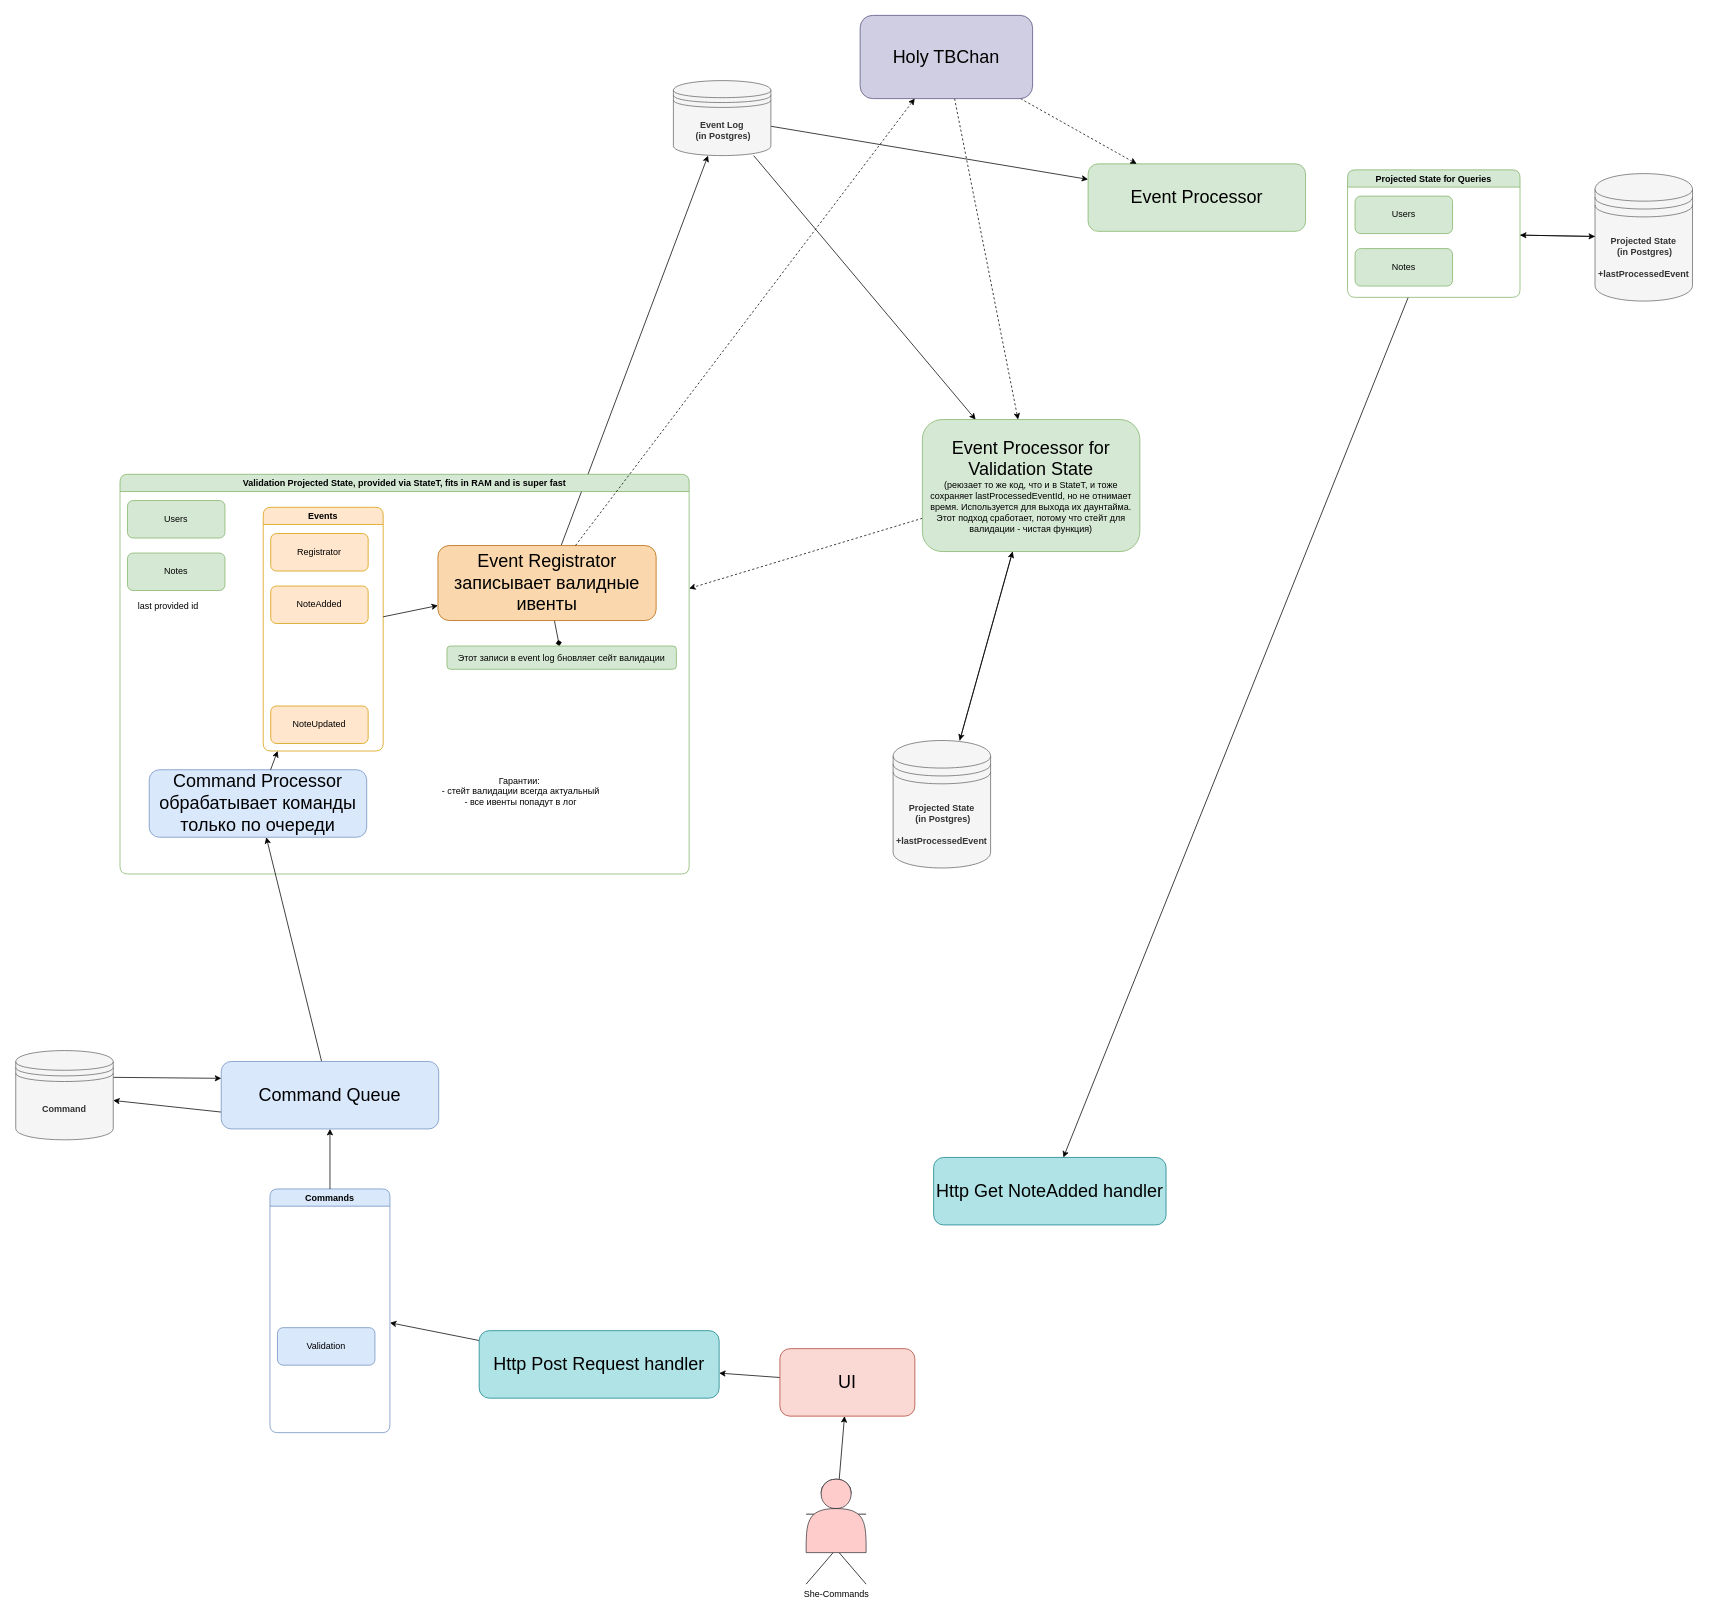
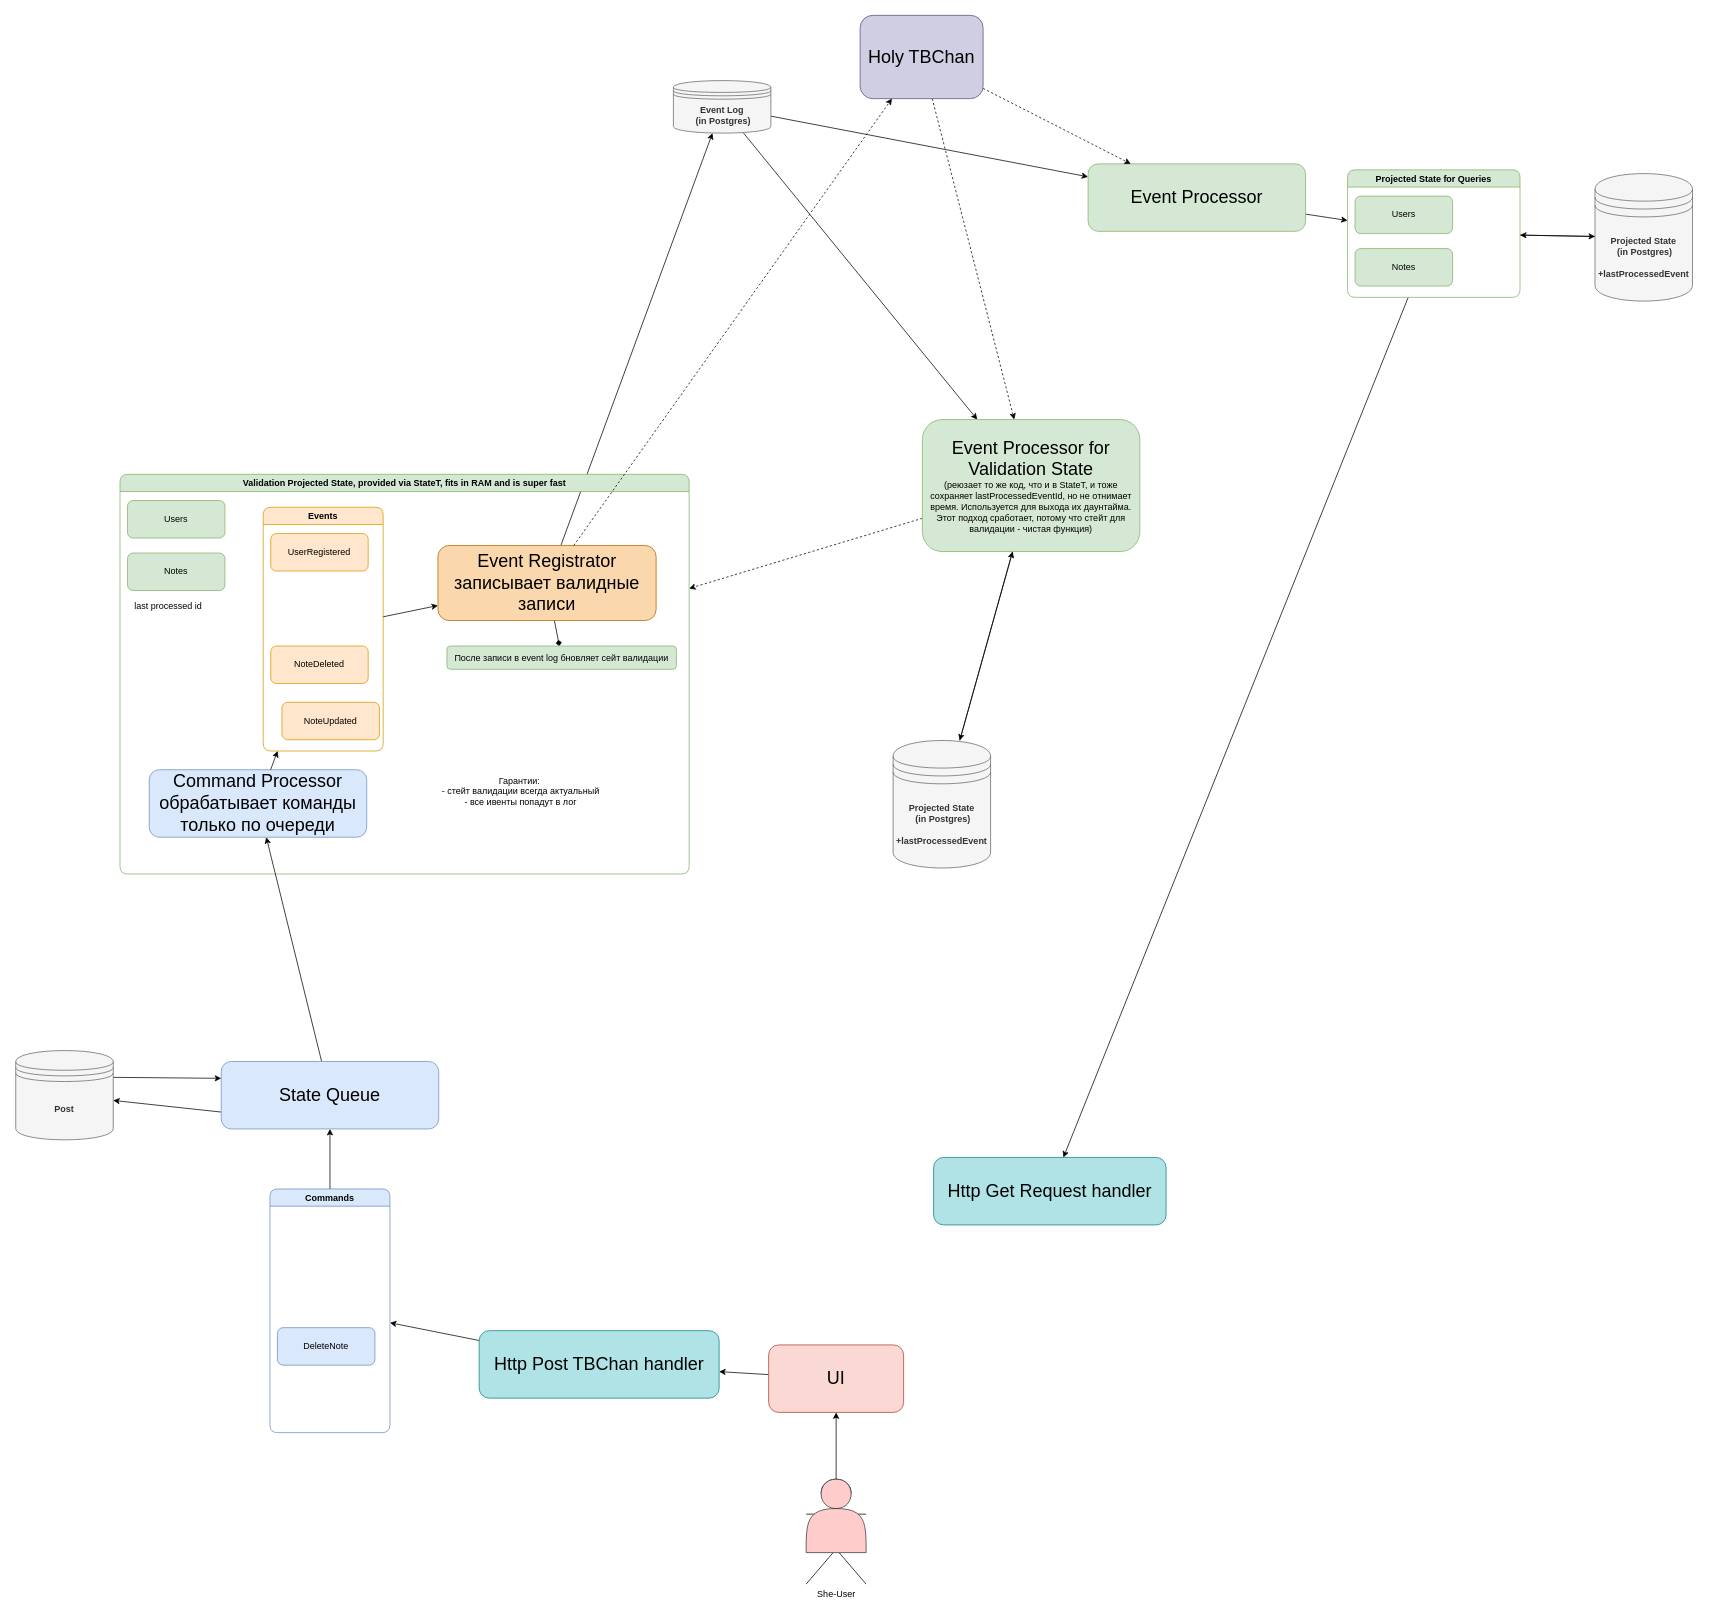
node "Holy TBChan": size 173x83 -> 123x83
node "Event Log (in Postgres)": size 98x75 -> 98x53
edge "Event Processor" -> "Projected State for Queries": added
node "Registrator": label "Registrator" -> "UserRegistered"
node "Event Registrator записывает валидные ивенты": label "Event Registrator записывает валидные ивенты" -> "Event Registrator записывает валидные записи"
node "NoteAdded": removed
node "last provided id": label "last provided id" -> "last processed id"
node "Этот записи в event log бновляет сейт валидации": label "Этот записи в event log бновляет сейт валидации" -> "После записи в event log бновляет сейт валидации"
node "NoteDeleted": added
node "NoteUpdated": moved (319, 725) -> (330, 721)
node "Command Queue": label "Command Queue" -> "State Queue"
node "Command": label "Command" -> "Post"
node "Http Get NoteAdded handler": label "Http Get NoteAdded handler" -> "Http Get Request handler"
node "Validation": label "Validation" -> "DeleteNote"
node "Http Post Request handler": label "Http Post Request handler" -> "Http Post TBChan handler"
node "UI": moved (847, 1383) -> (836, 1379)
node "She-Commands": label "She-Commands" -> "She-User"
